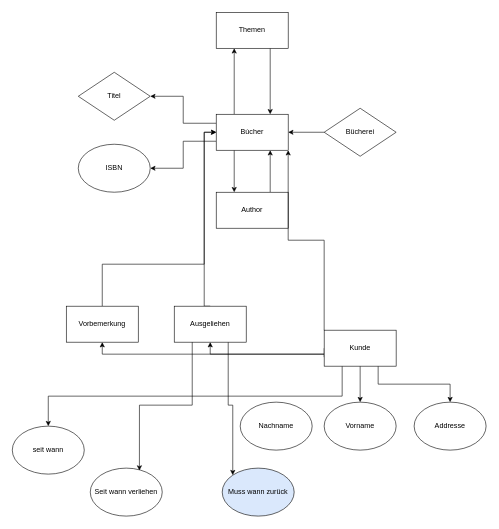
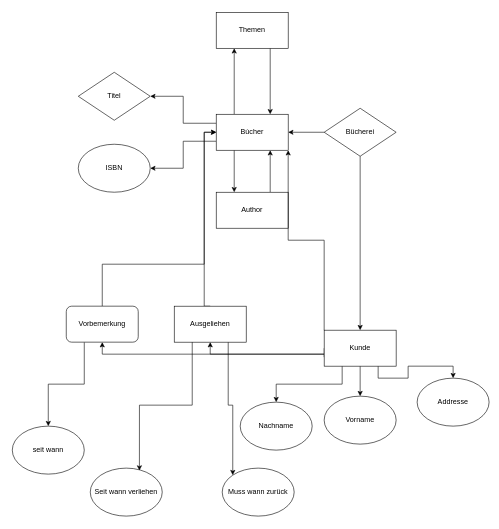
node "Vorbemerkung": shape rectangle -> rounded rectangle
edge "Bücherei" -> "Kunde": added
edge "Vorbemerkung" -> "seit wann": added
edge "Kunde" -> "seit wann": now "Kunde" -> "Nachname"
node "Vorname": moved (360, 426) -> (360, 420)
node "Addresse": moved (450, 426) -> (453, 402)
node "Muss wann zurück": fillcolor #dae8fc -> #ffffff
